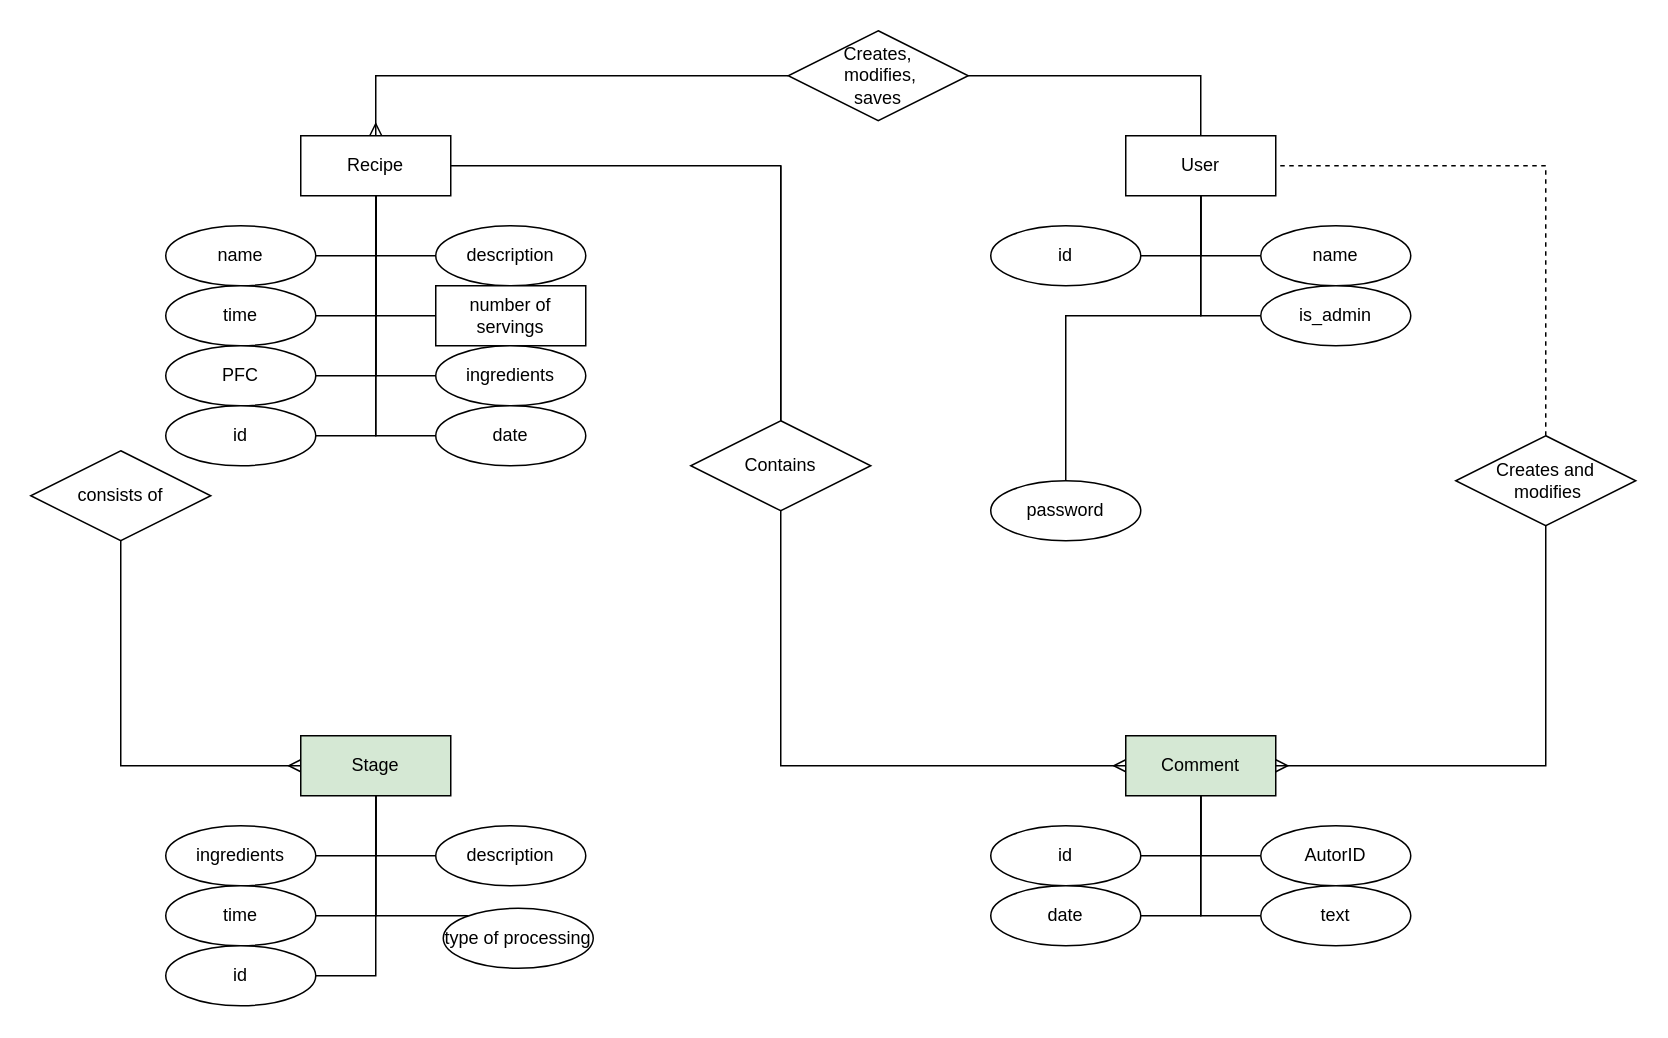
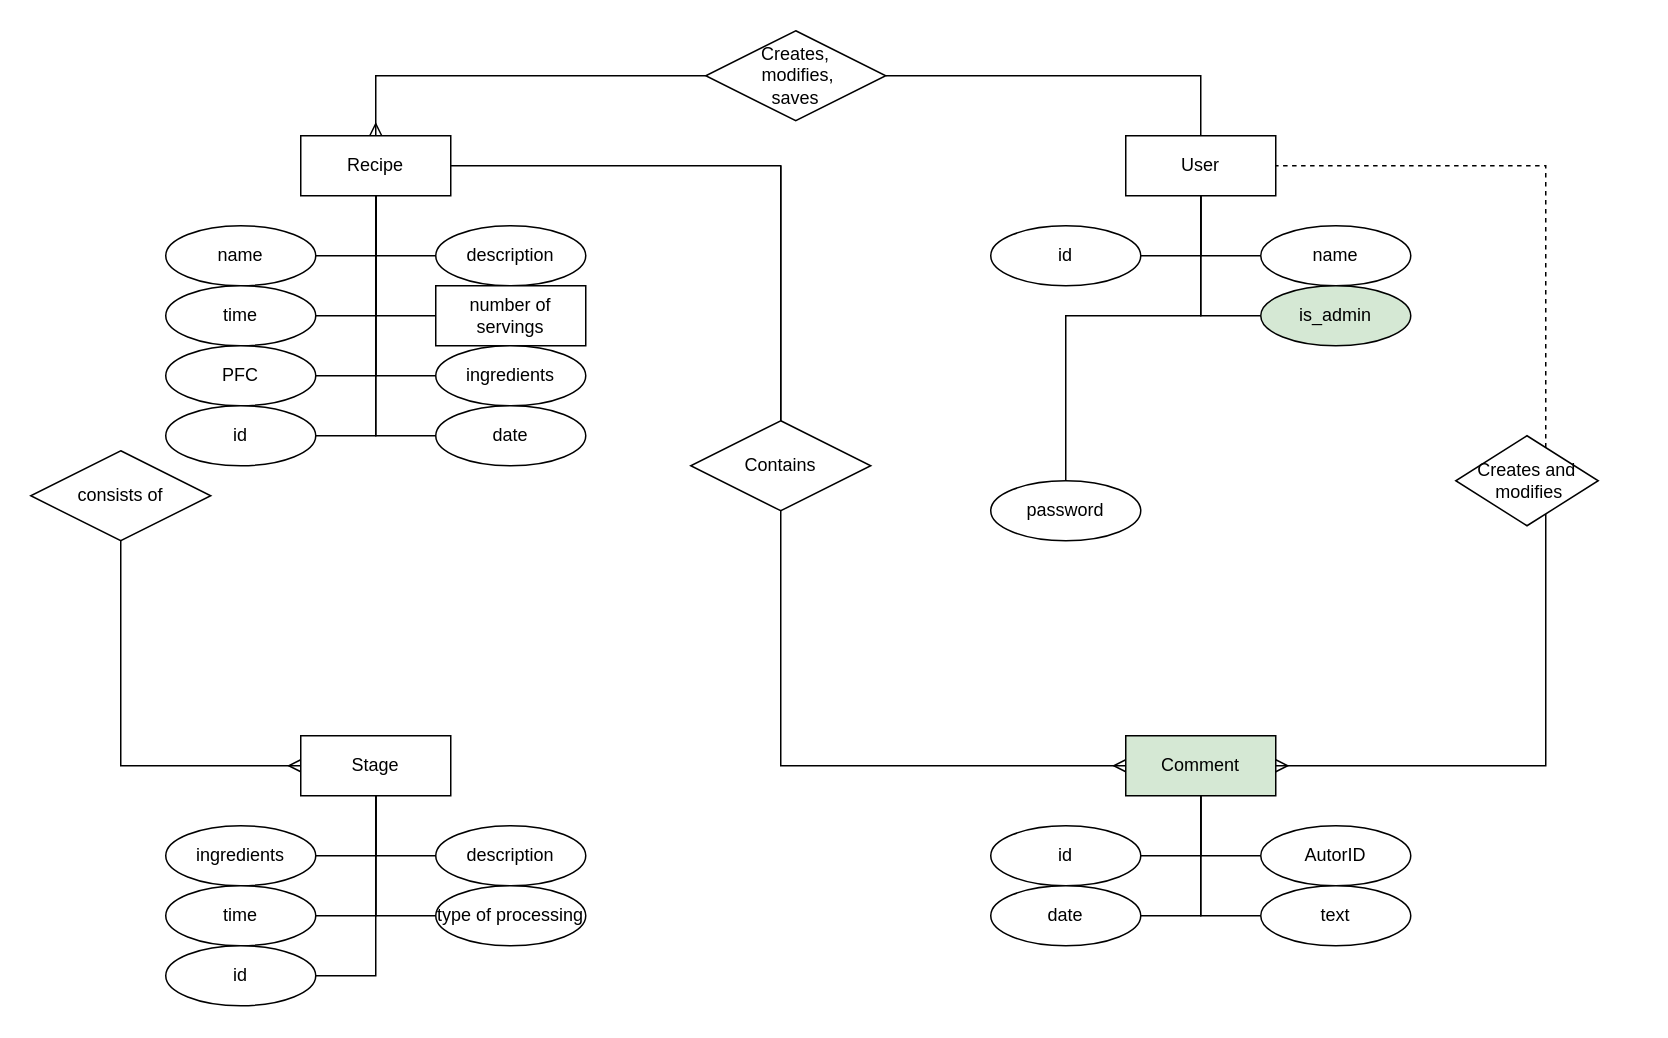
node "Creates, modifies, saves": moved (878, 76) -> (796, 76)
node "is_admin": fillcolor #ffffff -> #d5e8d4
node "Creates and modifies": size 180x90 -> 143x90
node "Stage": fillcolor #d5e8d4 -> #ffffff
node "type of processing": moved (518, 938) -> (511, 916)
